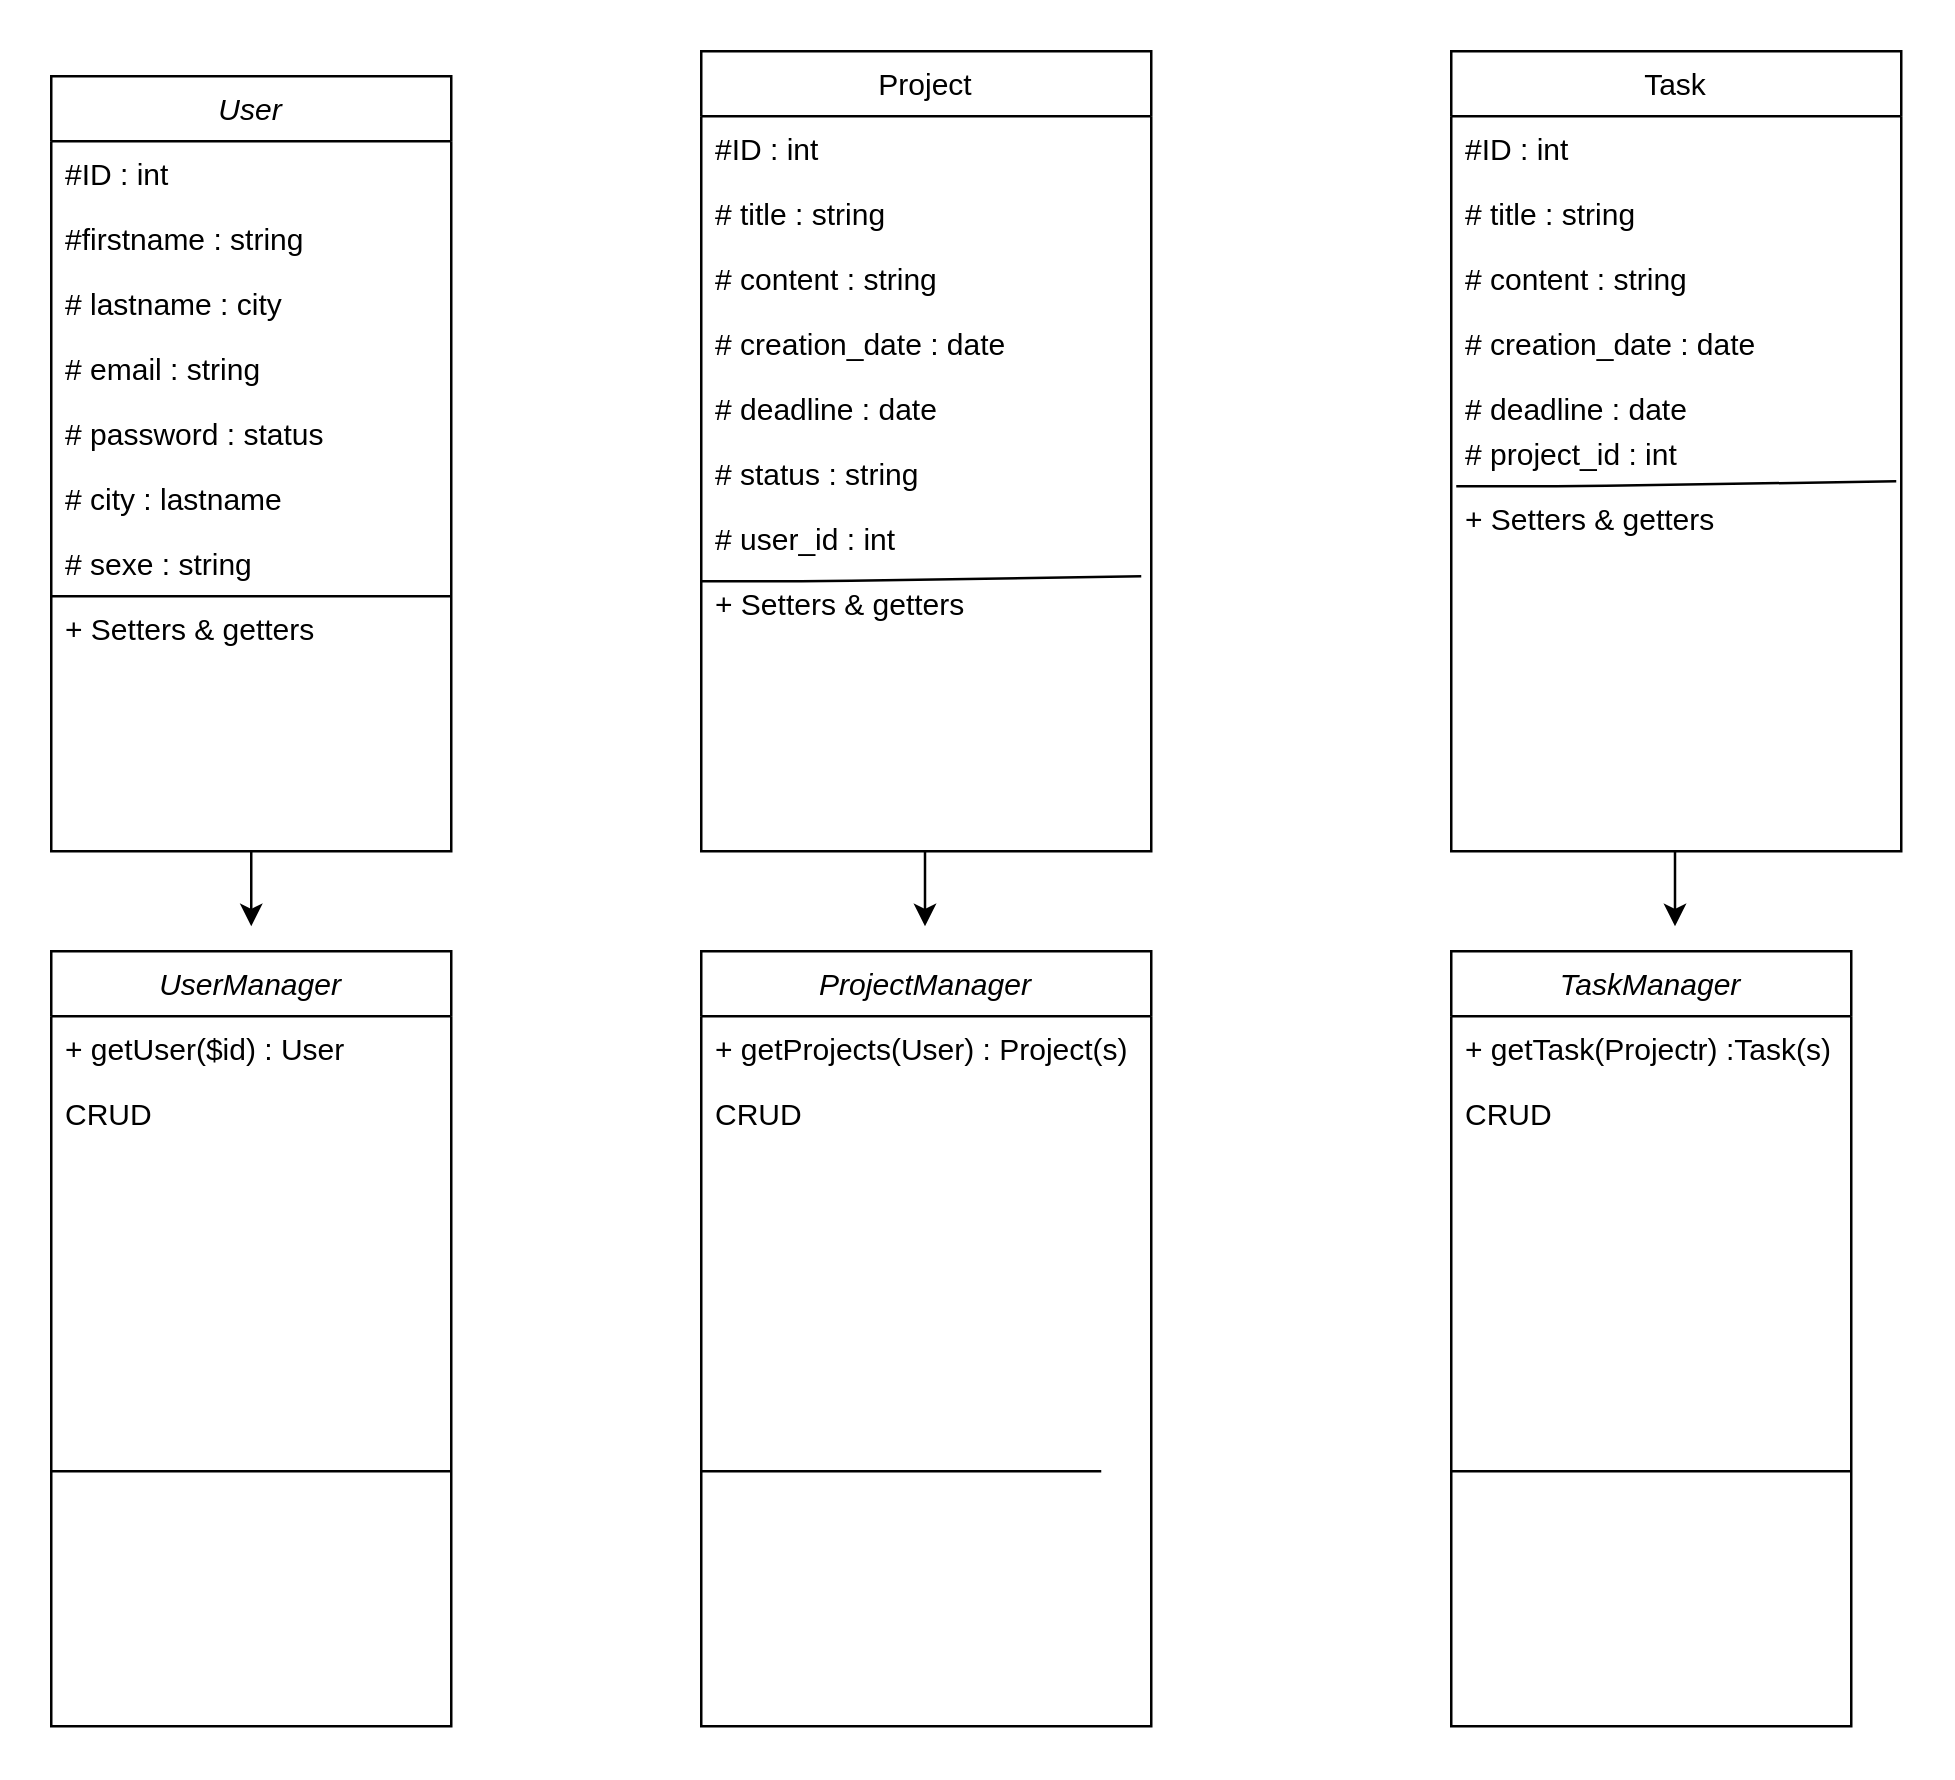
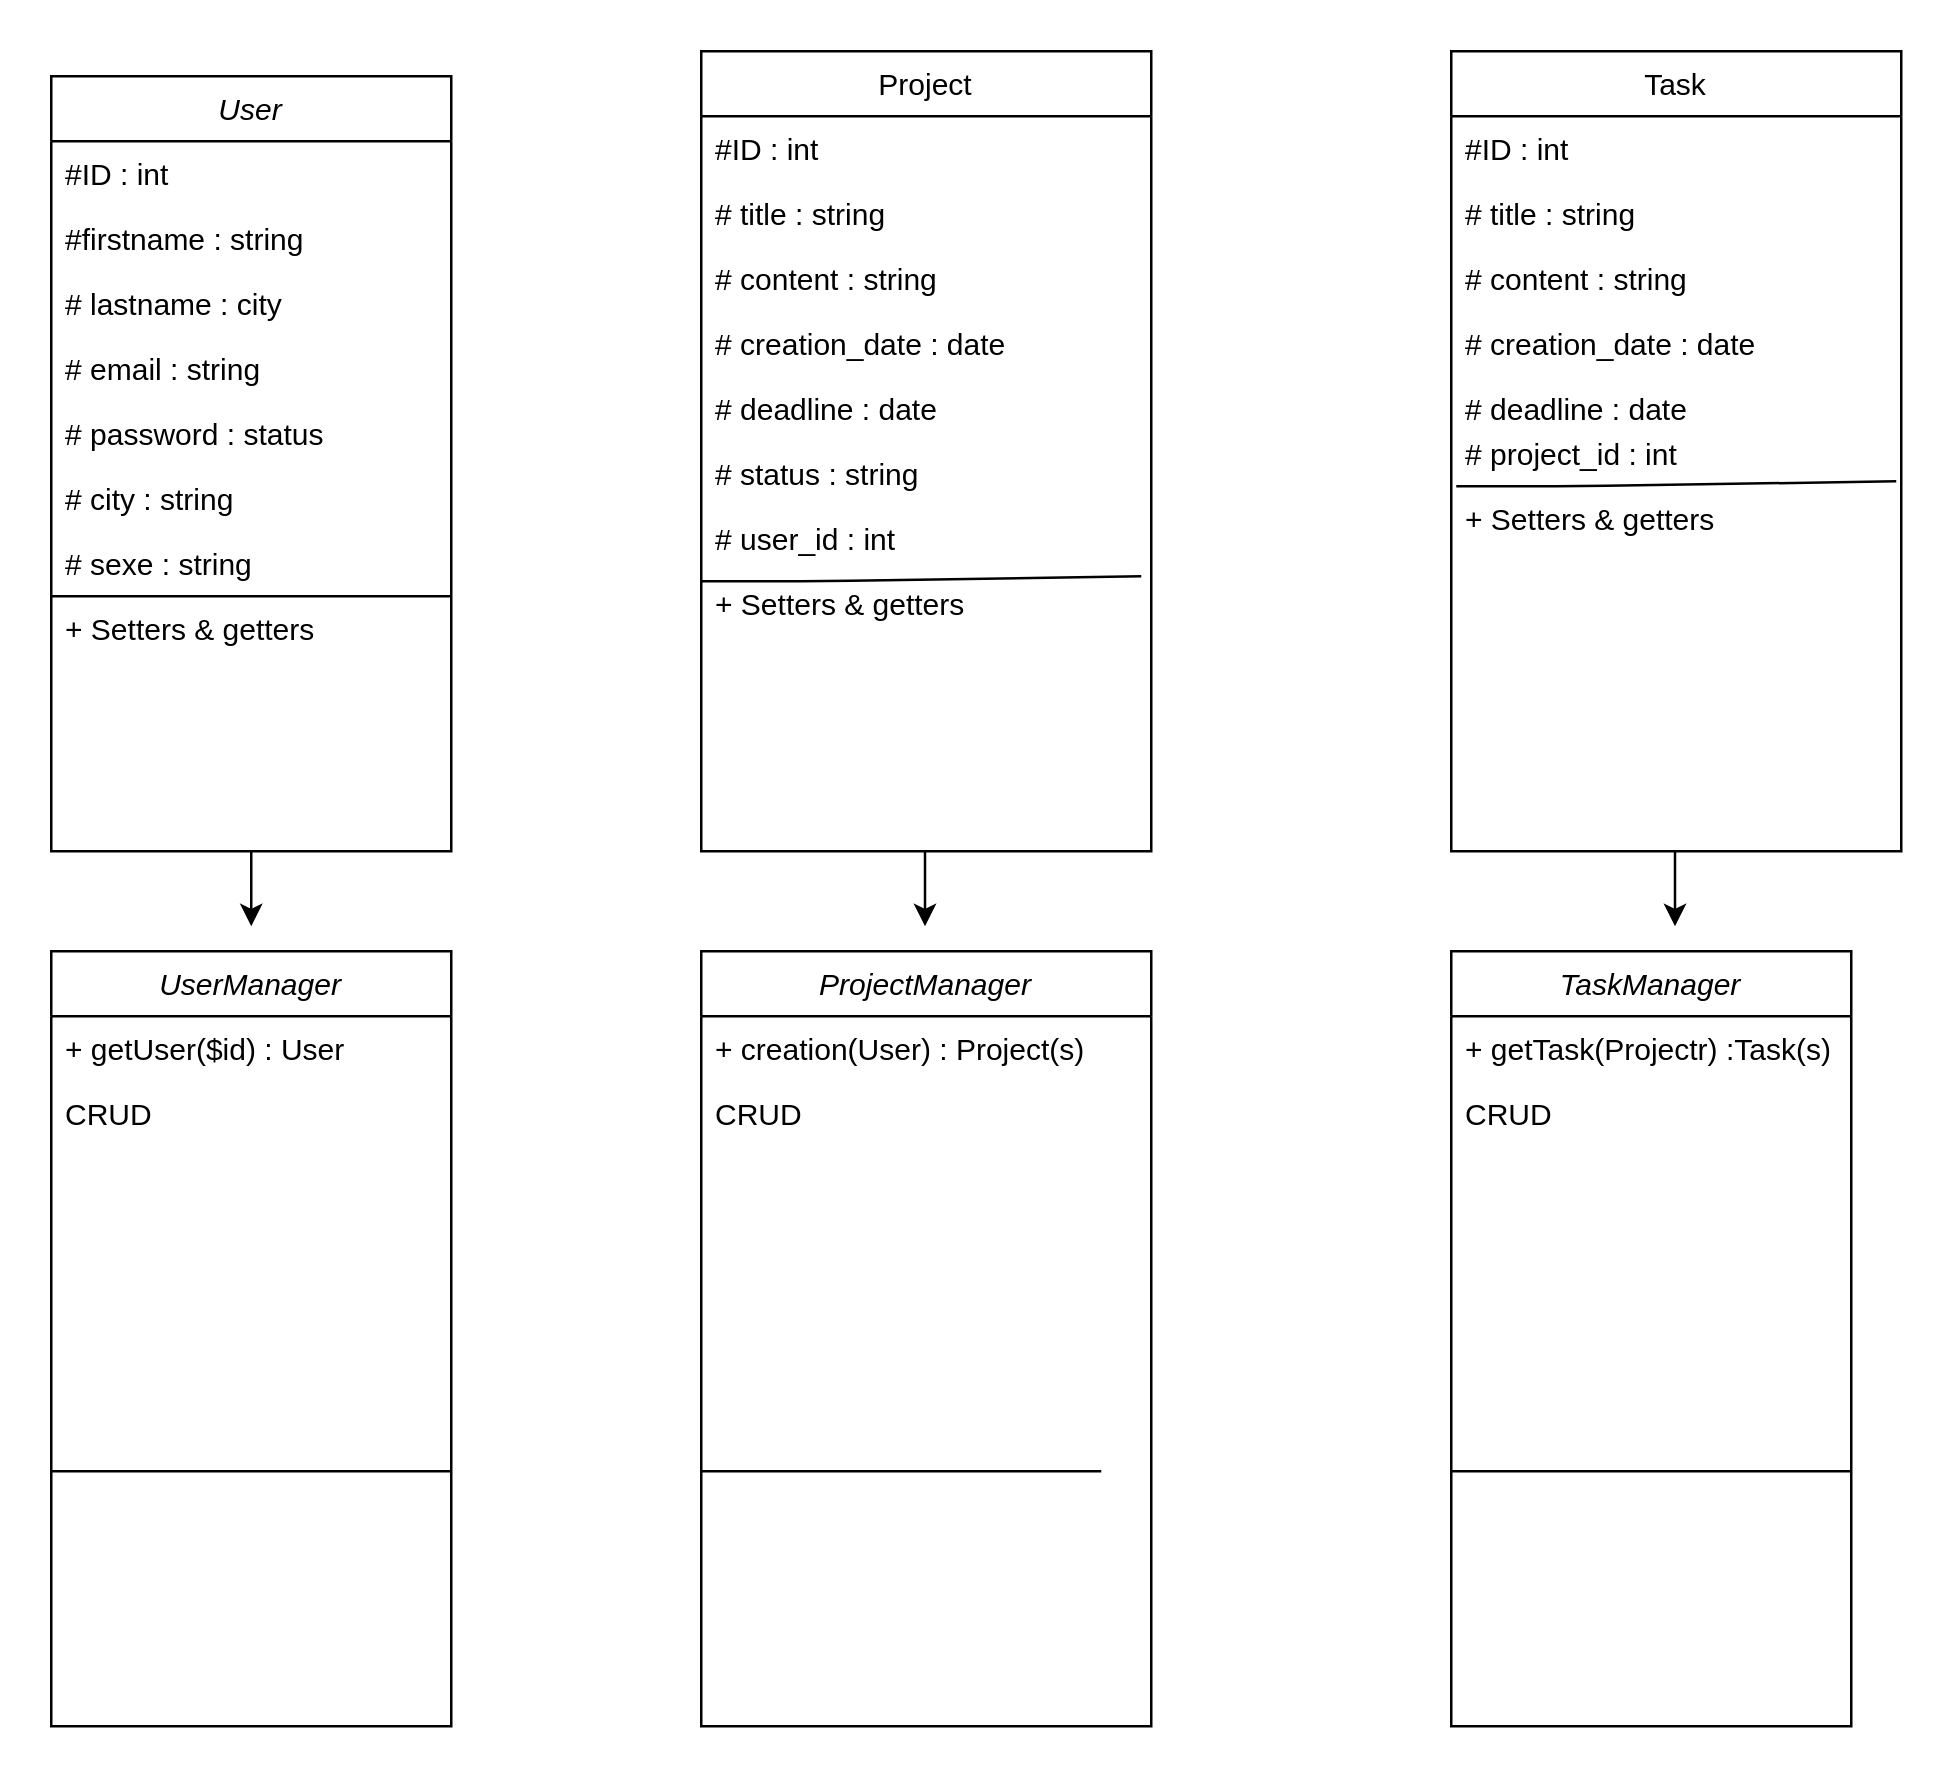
node "# city : lastname": label "# city : lastname" -> "# city : string"
node "+ getProjects(User) : Project(s)": label "+ getProjects(User) : Project(s)" -> "+ creation(User) : Project(s)"
